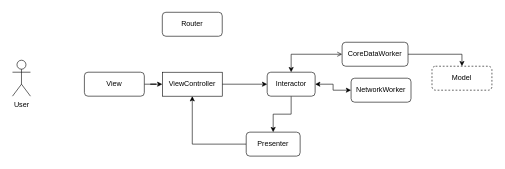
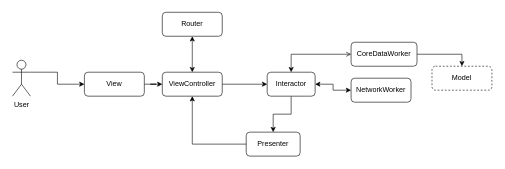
node "CoreDataWorker": moved (375, 54) -> (384, 54)
edge "Router" -- "ViewController": added
edge "User" -> "View": added
node "ViewController": shape rectangle -> rounded rectangle
